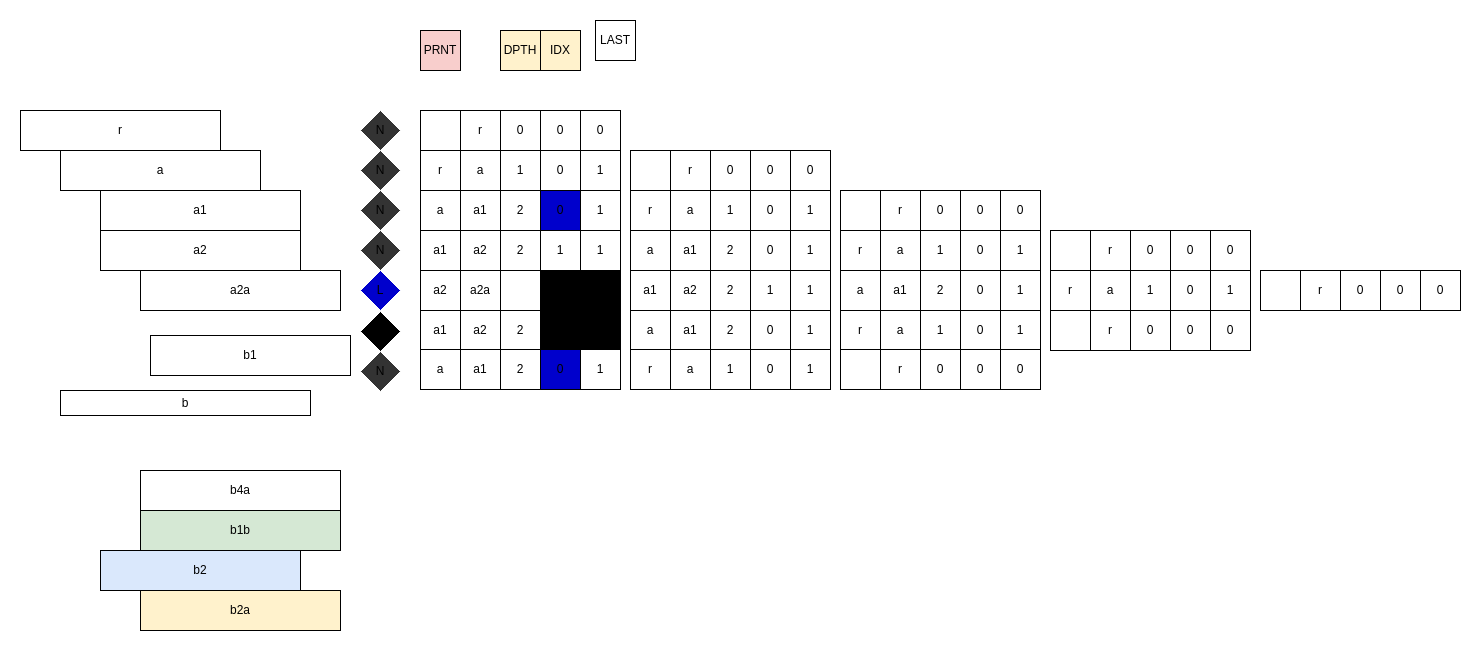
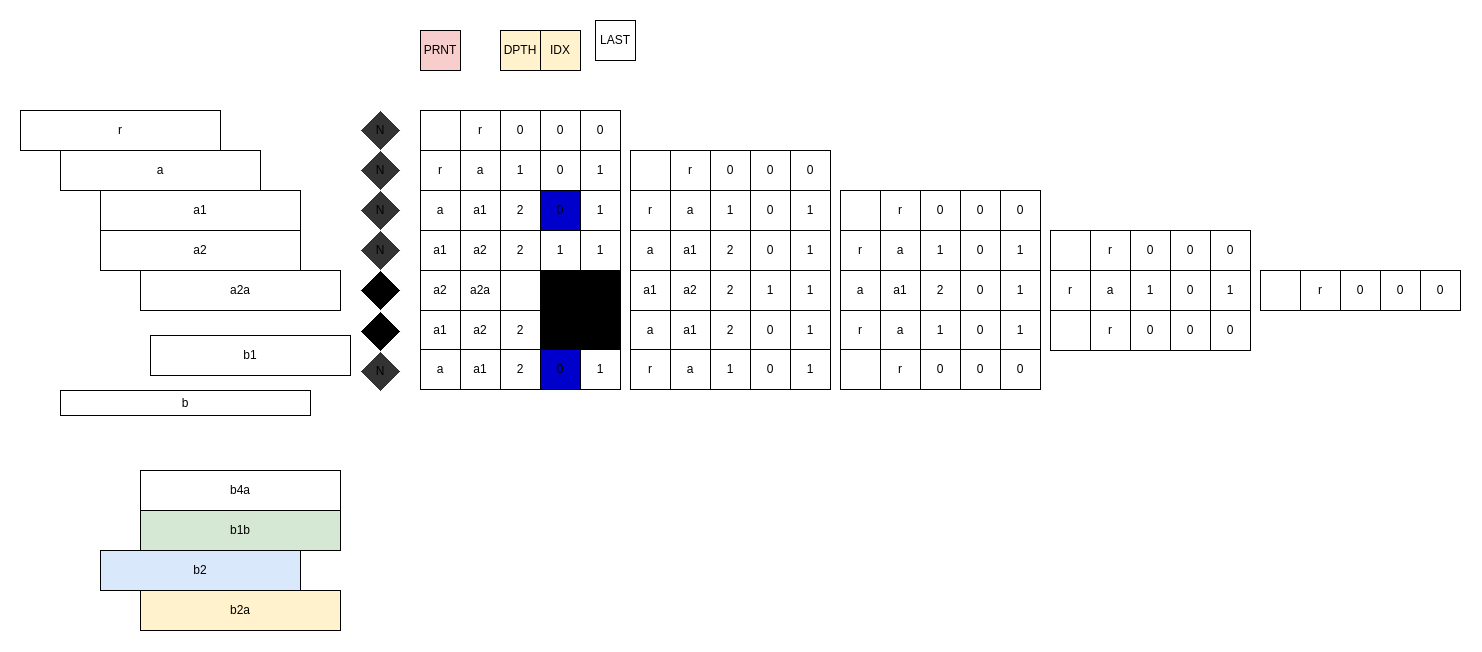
node "L": fillcolor #0000cc -> #000000
